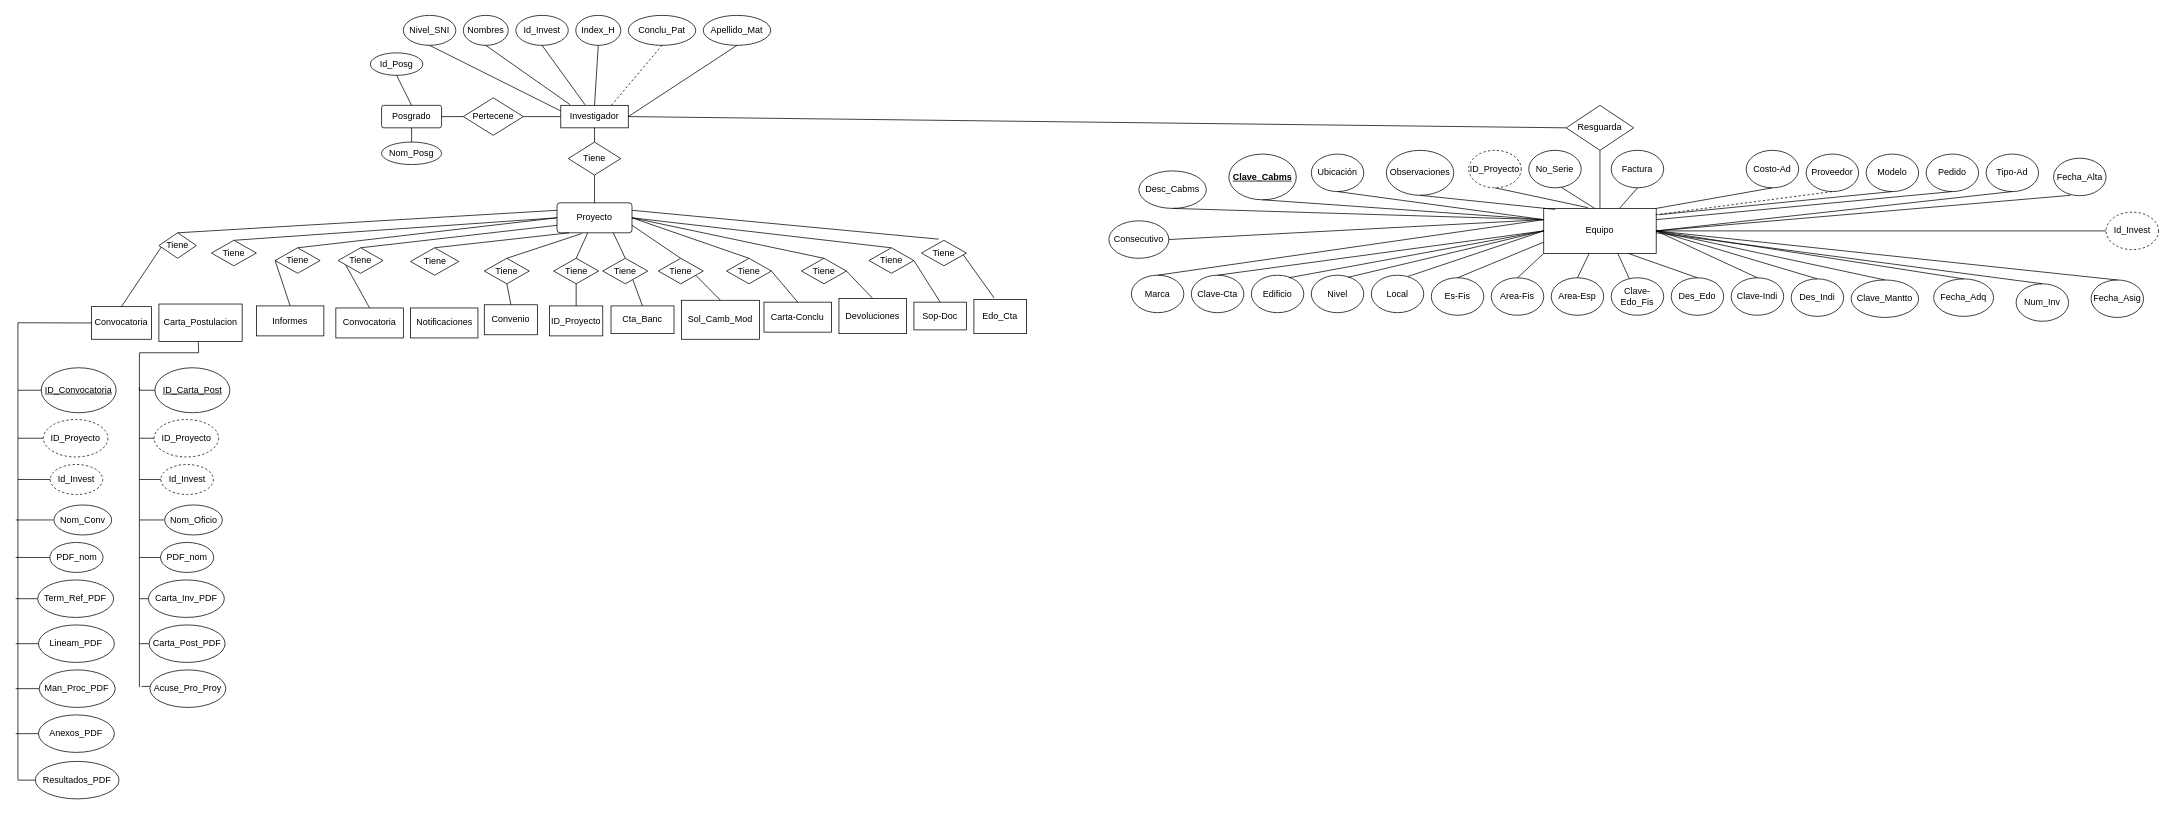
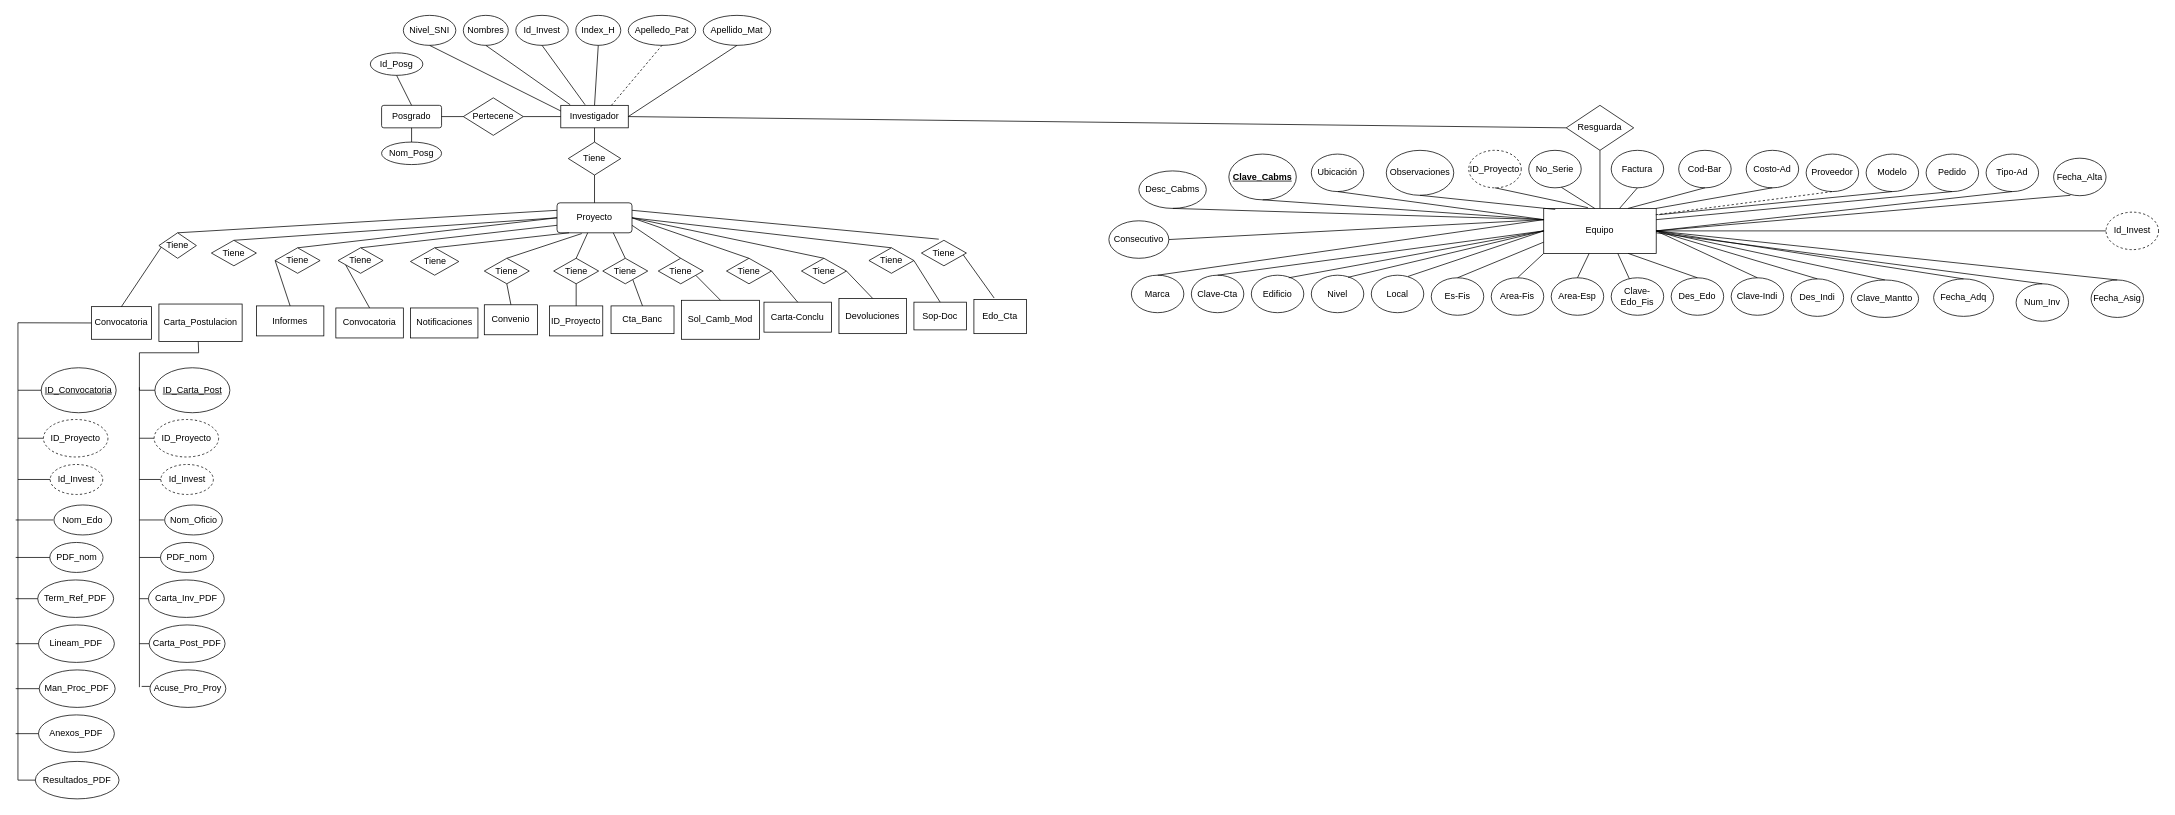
node "Conclu_Pat": label "Conclu_Pat" -> "Apelledo_Pat"
node "Cod-Bar": added
edge "Cod-Bar" -- "Equipo": added
node "Nom_Conv": label "Nom_Conv" -> "Nom_Edo"
